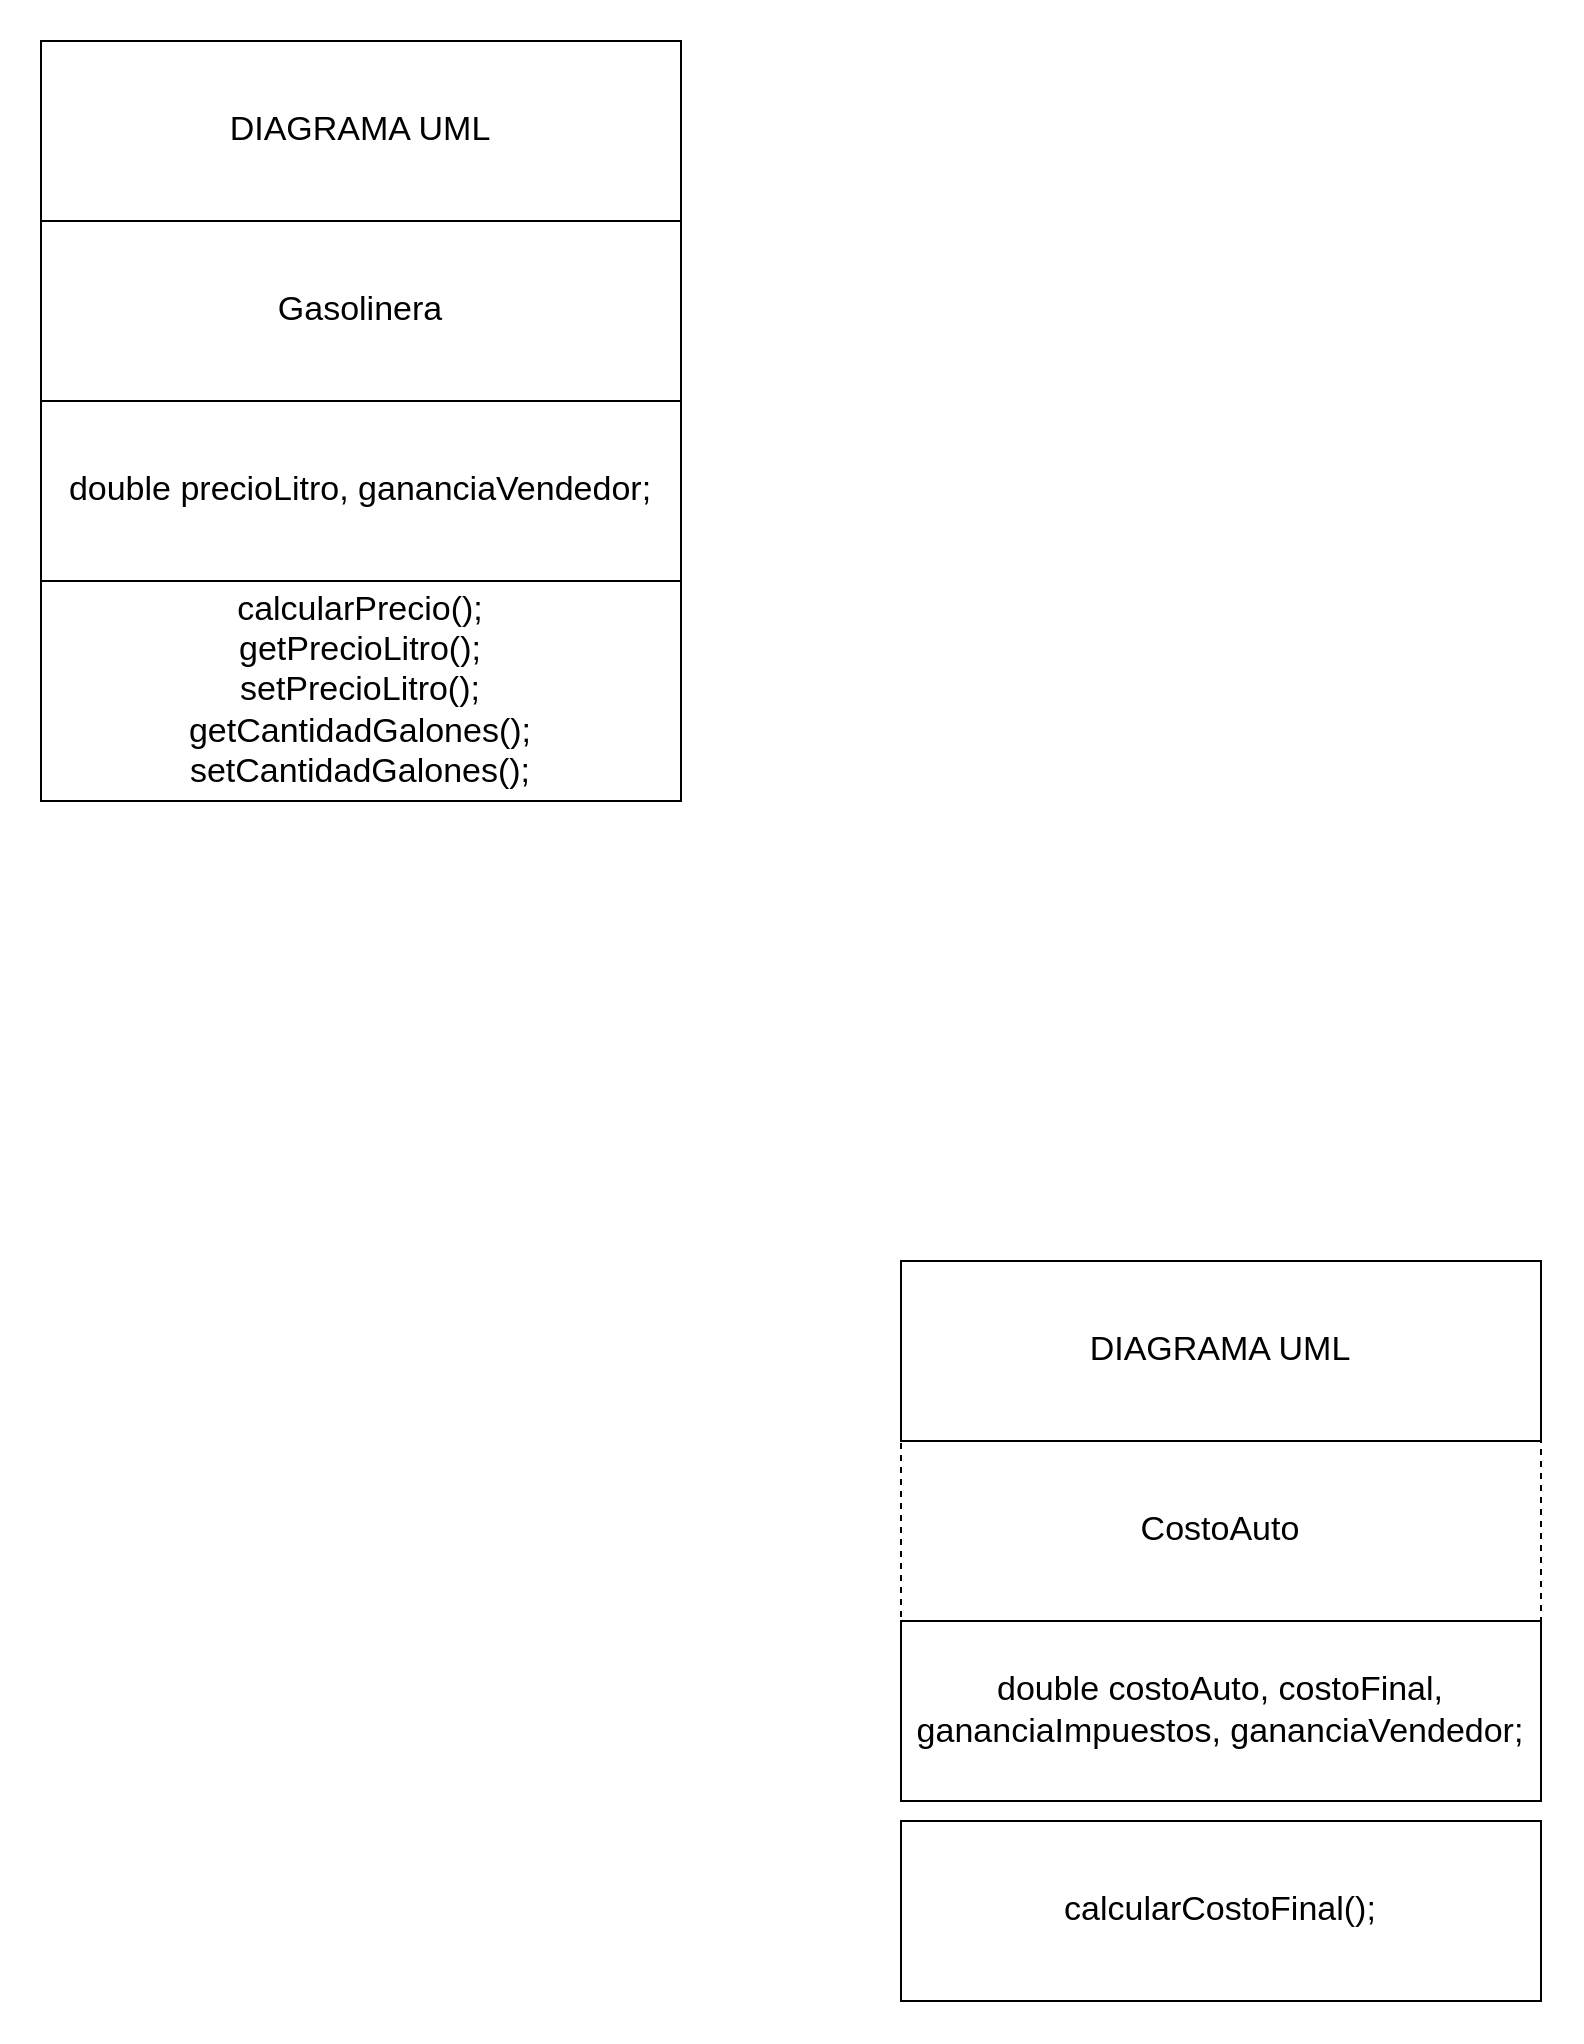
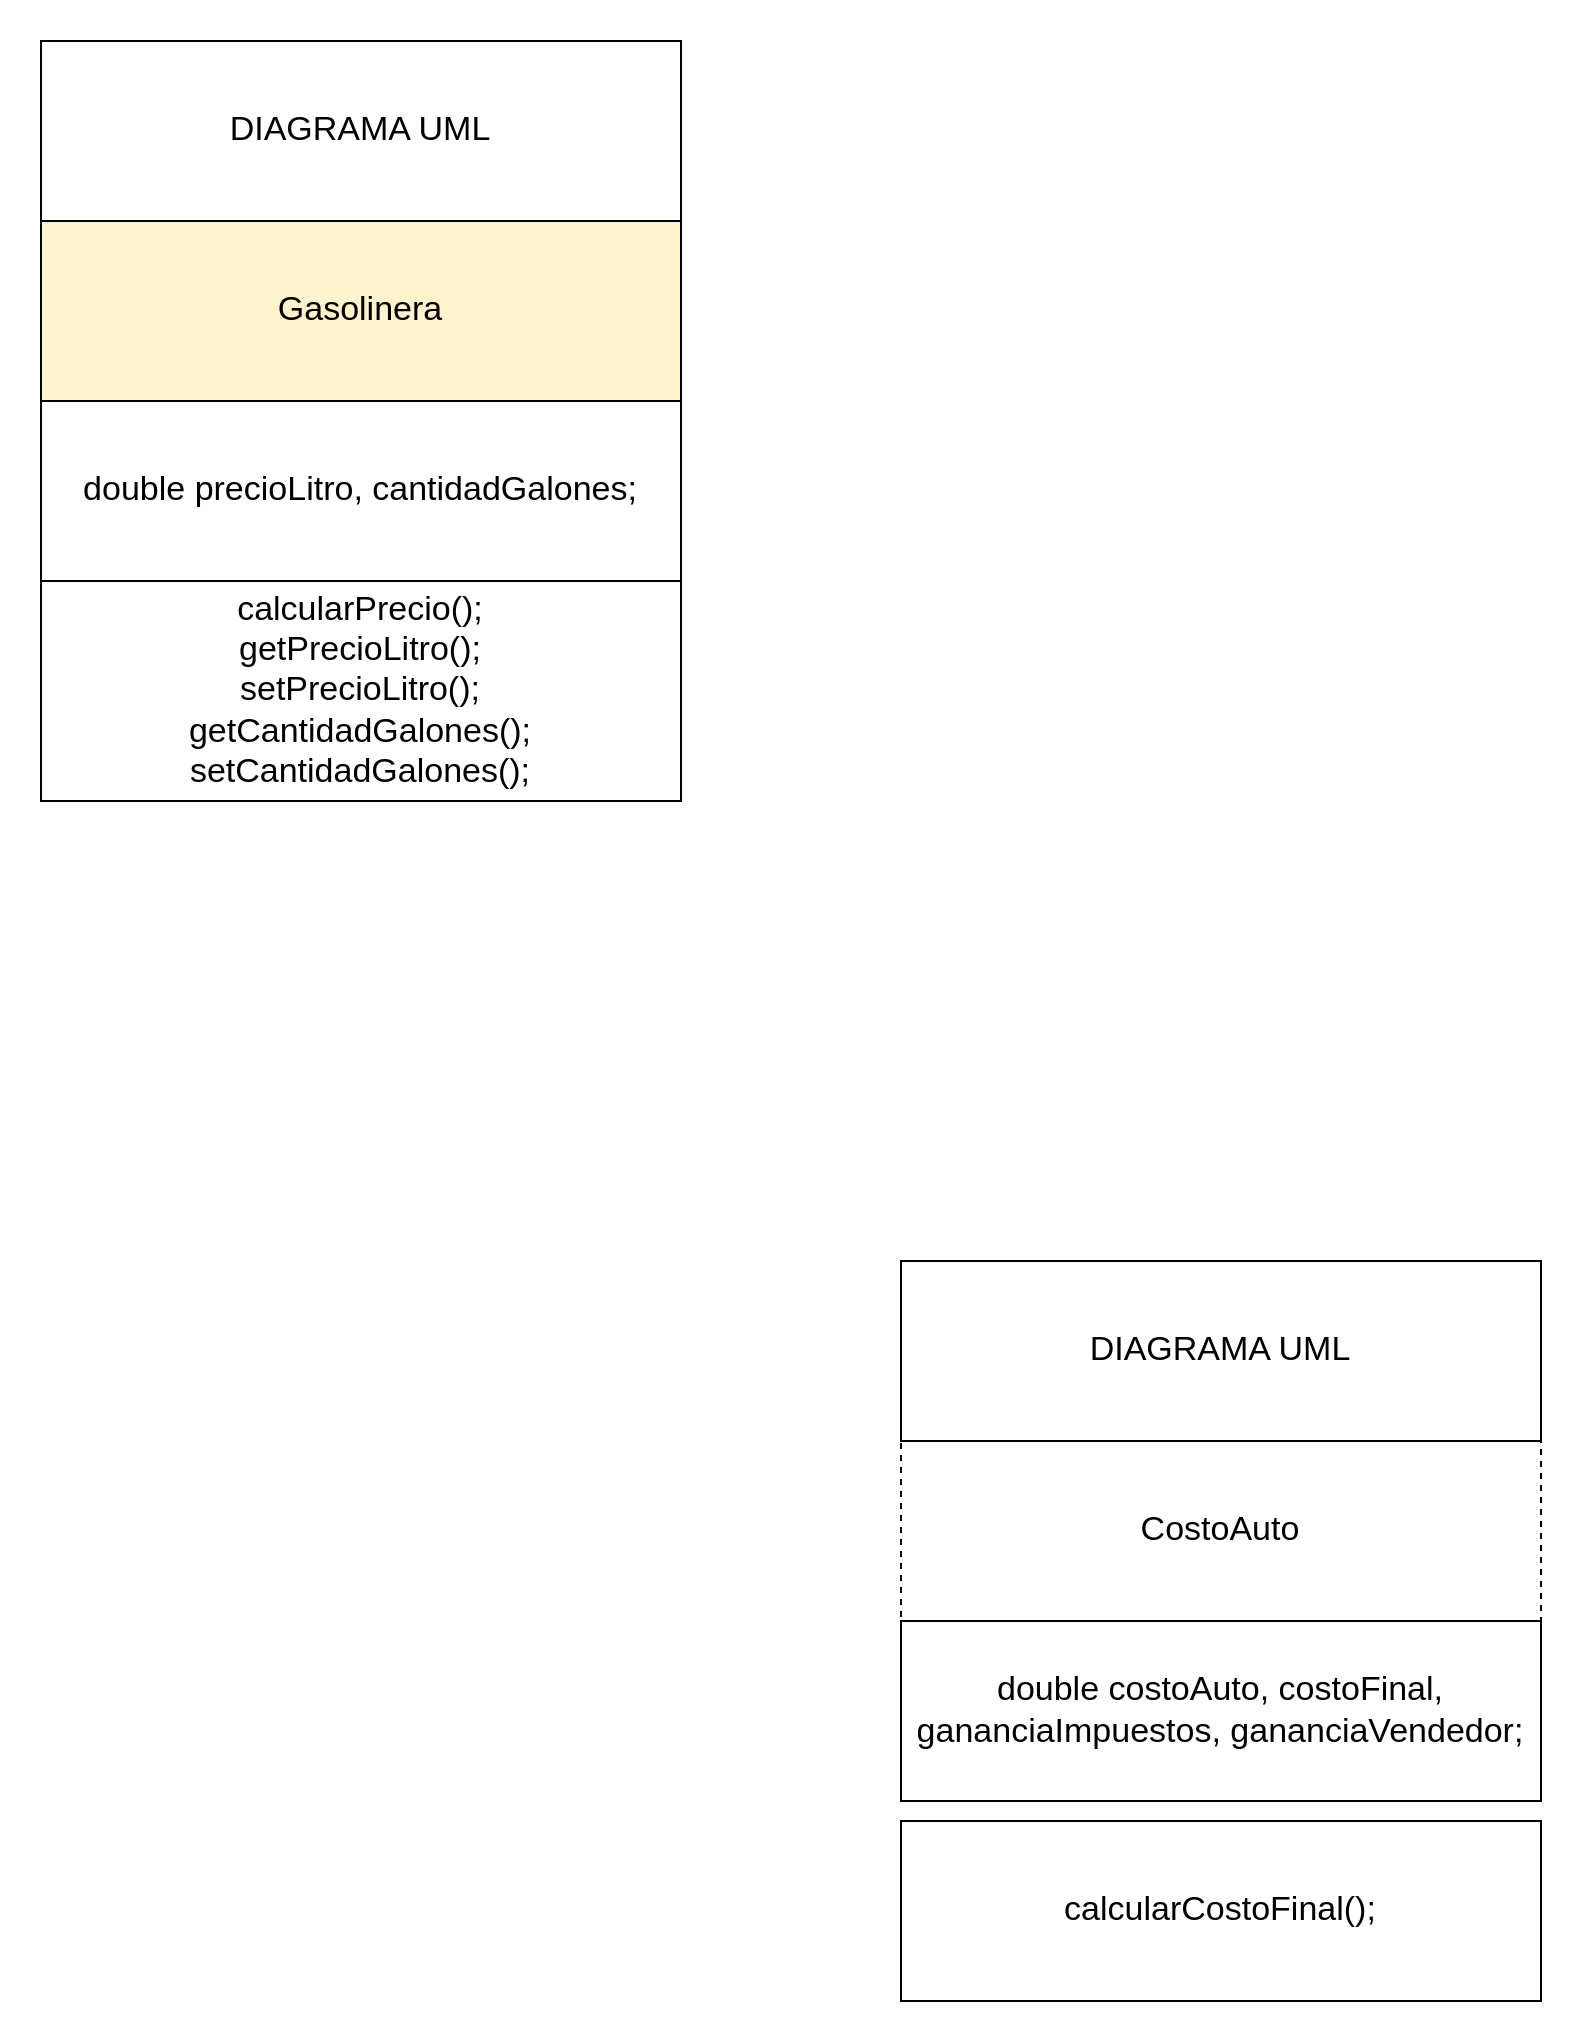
node "Gasolinera": fillcolor #ffffff -> #fff2cc
node "double precioLitro, gananciaVendedor;": label "double precioLitro, gananciaVendedor;" -> "double precioLitro, cantidadGalones;"
